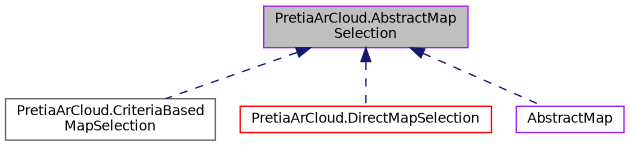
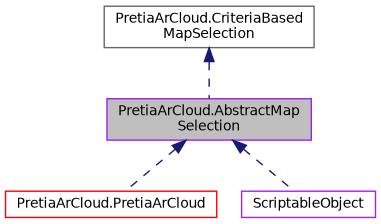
edge "PretiaArCloud.CriteriaBased MapSelection" -> "PretiaArCloud.AbstractMap Selection": reversed
node "PretiaArCloud.DirectMapSelection": label "PretiaArCloud.DirectMapSelection" -> "PretiaArCloud.PretiaArCloud"
node "AbstractMap": label "AbstractMap" -> "ScriptableObject"
